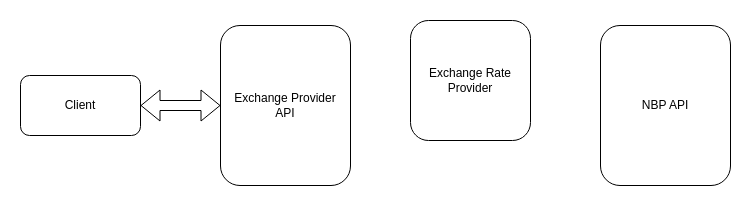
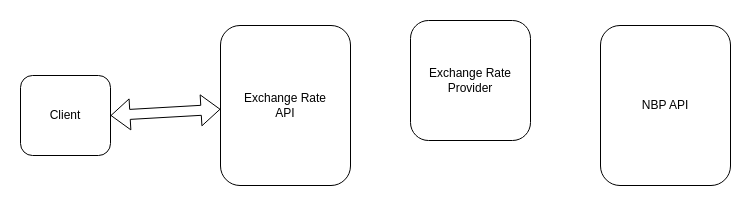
node "Client": size 120x60 -> 90x80
node "Exchange Provider API": label "Exchange Provider API" -> "Exchange Rate API"
